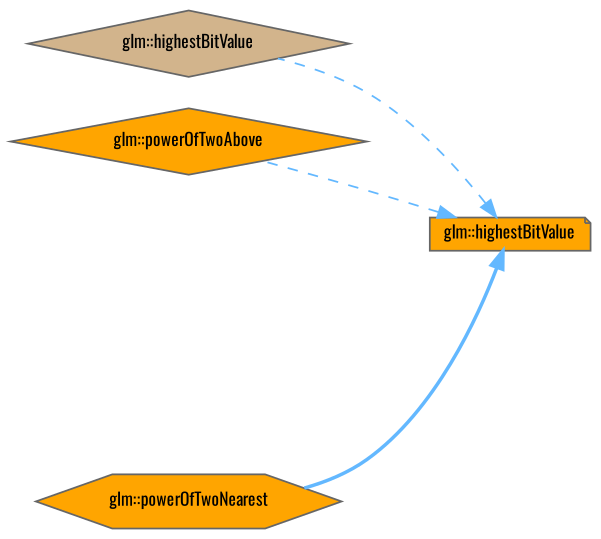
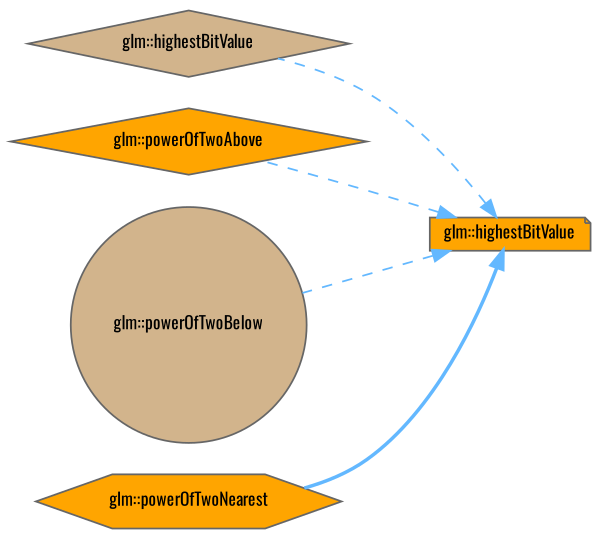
node "glm::powerOfTwoBelow": added
